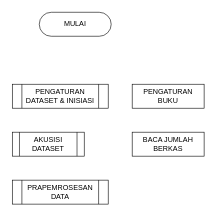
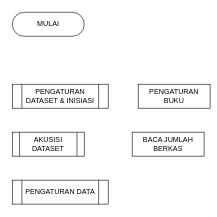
node "MULAI": moved (75, 24) -> (48, 24)
node "PENGATURAN BUKU": moved (168, 96) -> (174, 96)
node "PRAPEMROSESAN DATA": label "PRAPEMROSESAN DATA" -> "PENGATURAN DATA"
